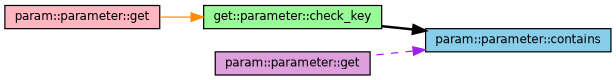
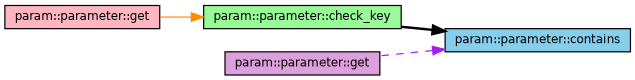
node "get::parameter::check_key": label "get::parameter::check_key" -> "param::parameter::check_key"
